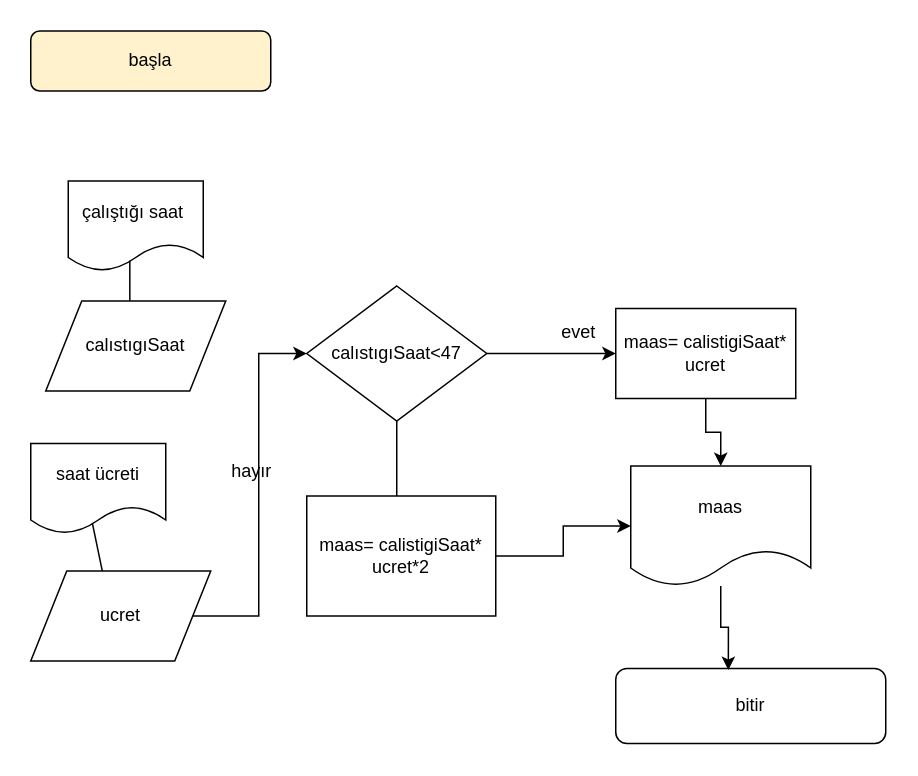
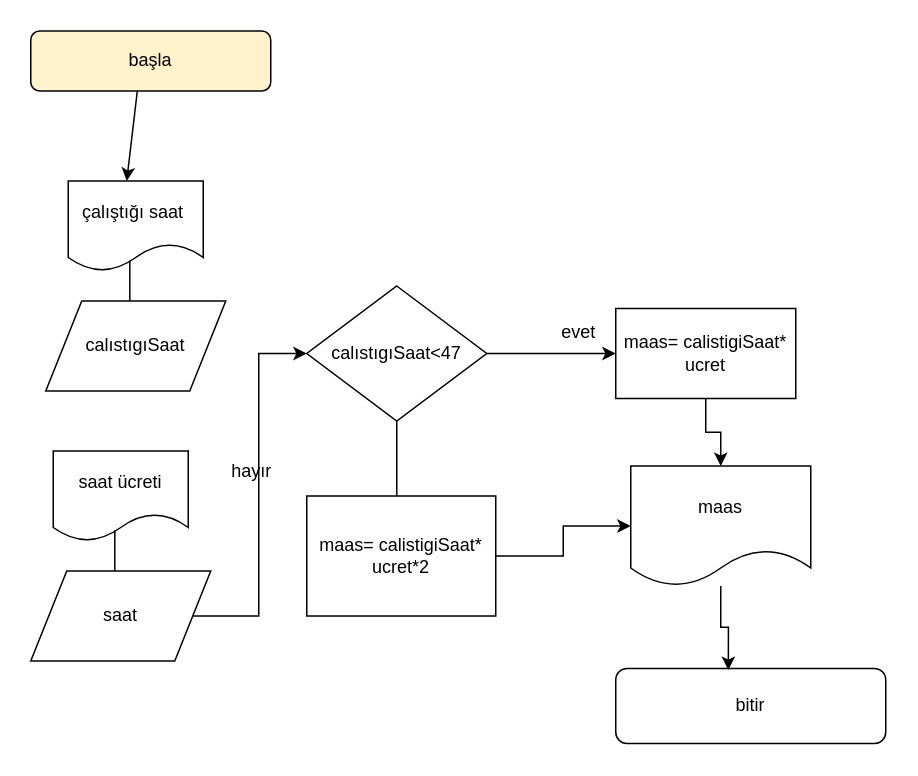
edge "başla" -> "çalıştığı saat": added
node "saat ücreti": moved (98, 488) -> (121, 496)
node "ucret": label "ucret" -> "saat"
